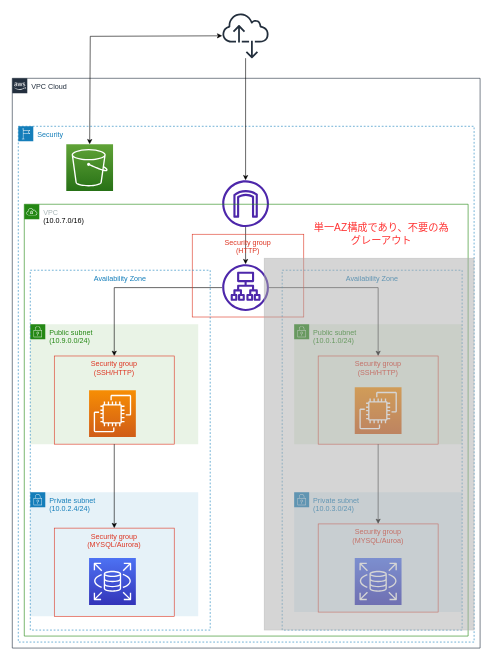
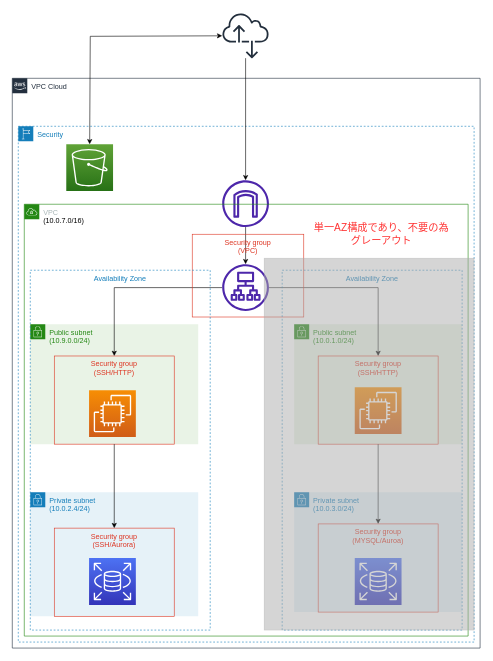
node "Security group (HTTP)": label "Security group (HTTP)" -> "Security group (VPC)"
node "Security group (MYSQL/Aurora)": label "Security group (MYSQL/Aurora)" -> "Security group (SSH/Aurora)"
